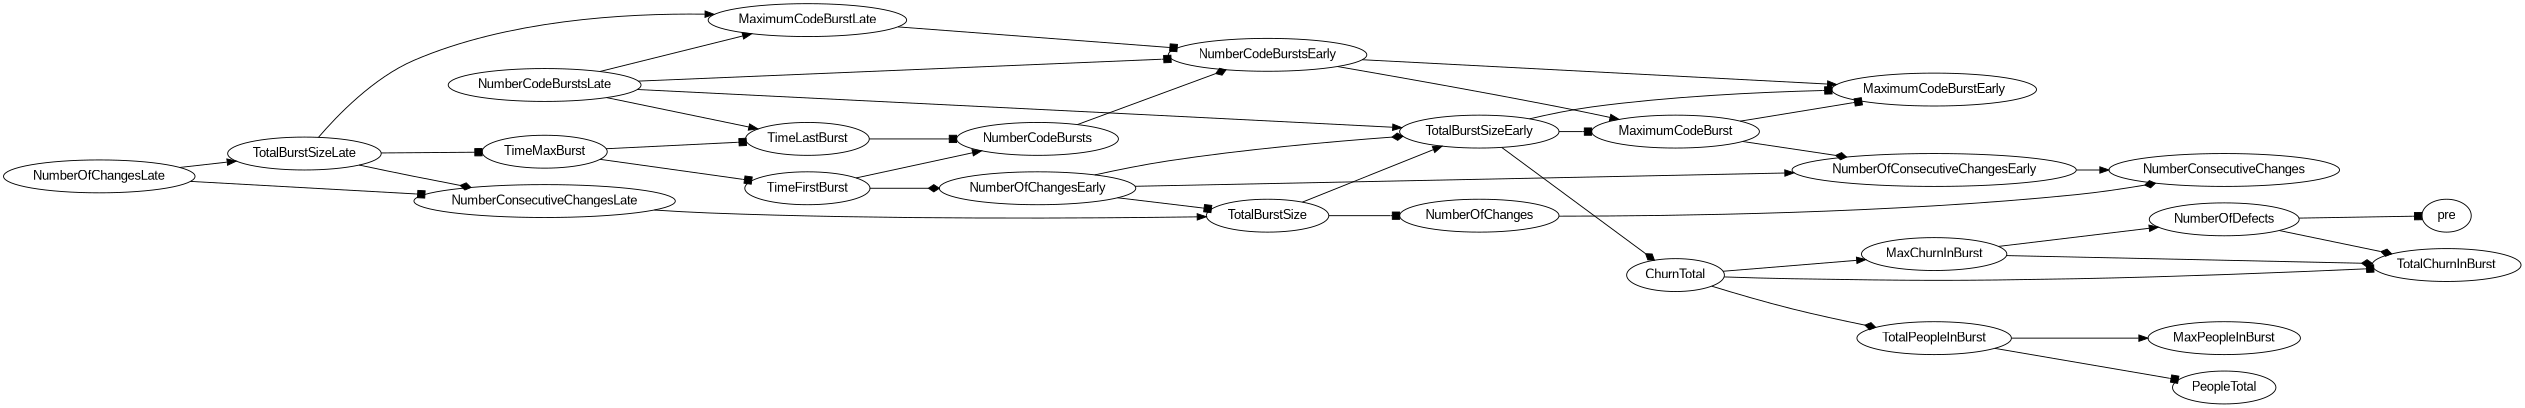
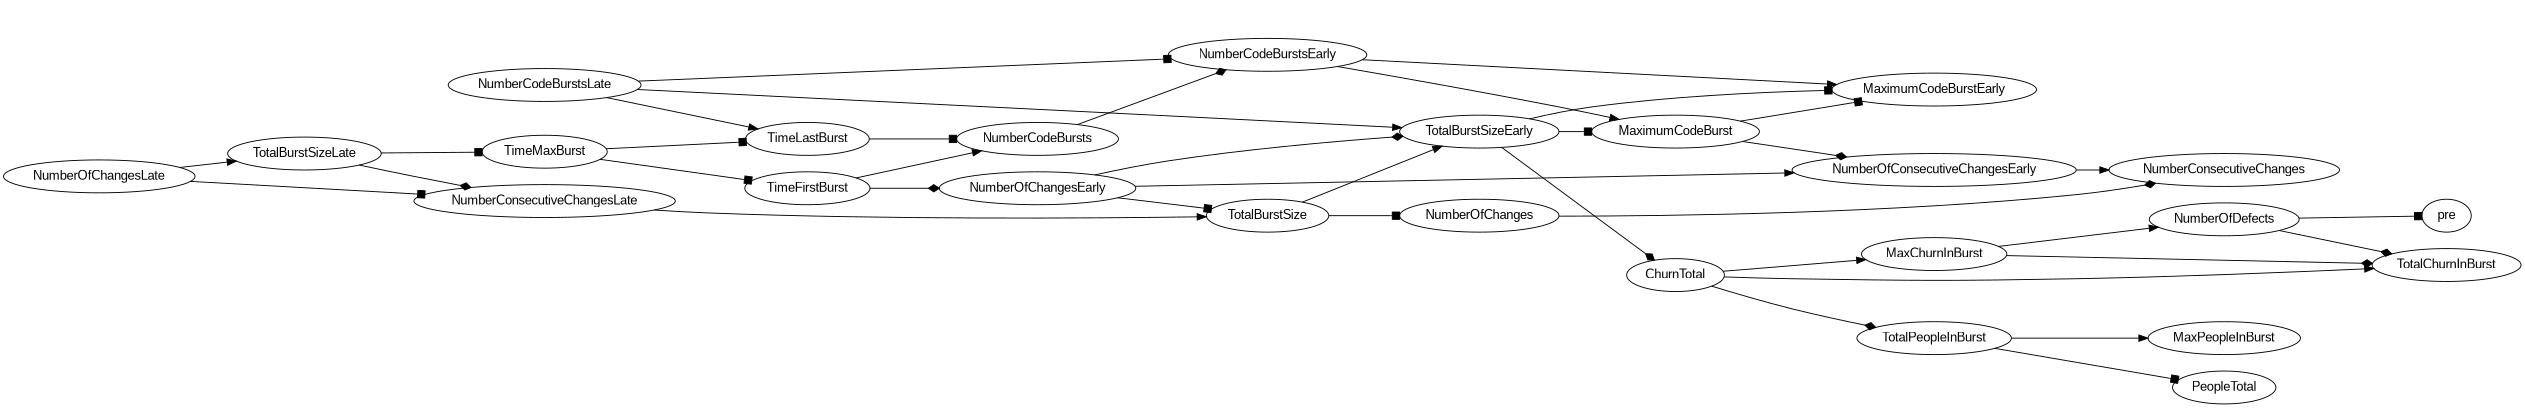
node "MaximumCodeBurstLate": removed
edge "ChurnTotal" -> "TotalChurnInBurst": arrowhead box -> normal
